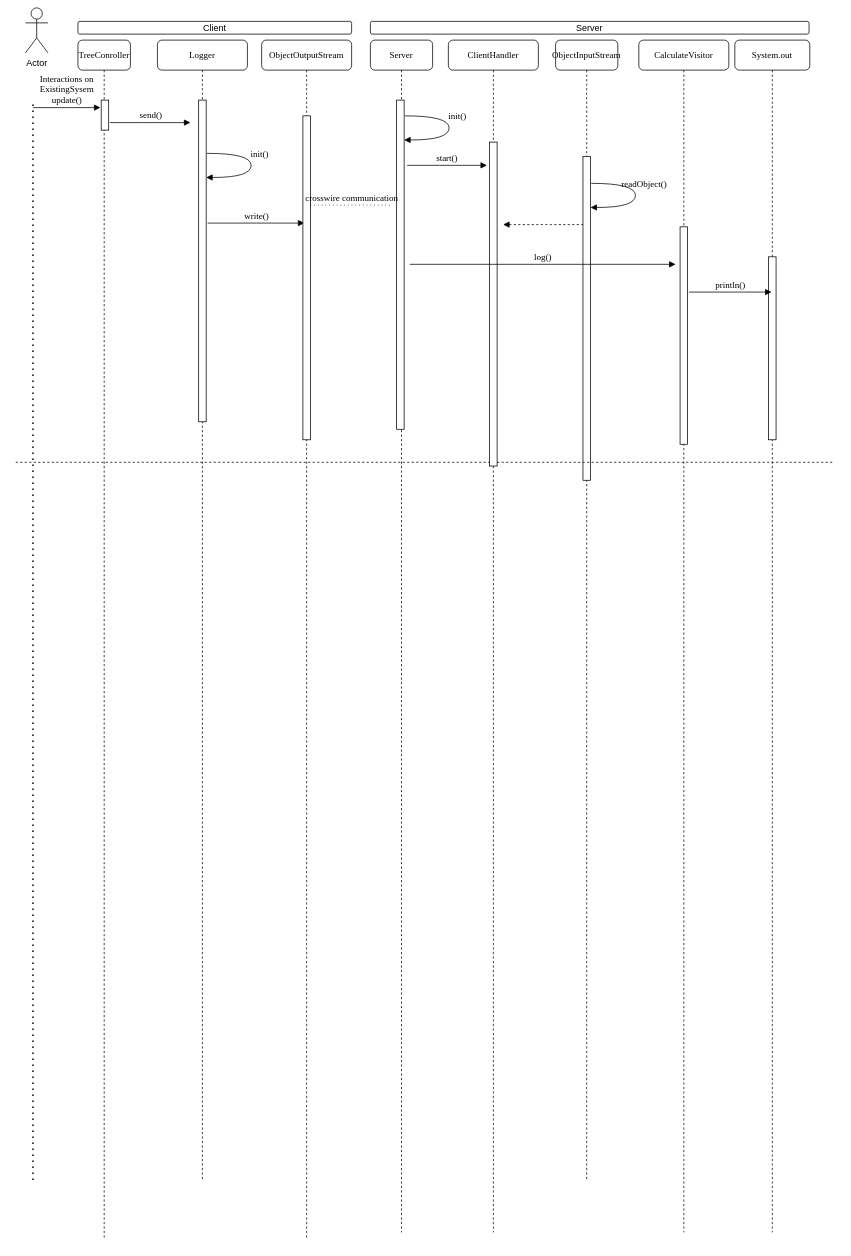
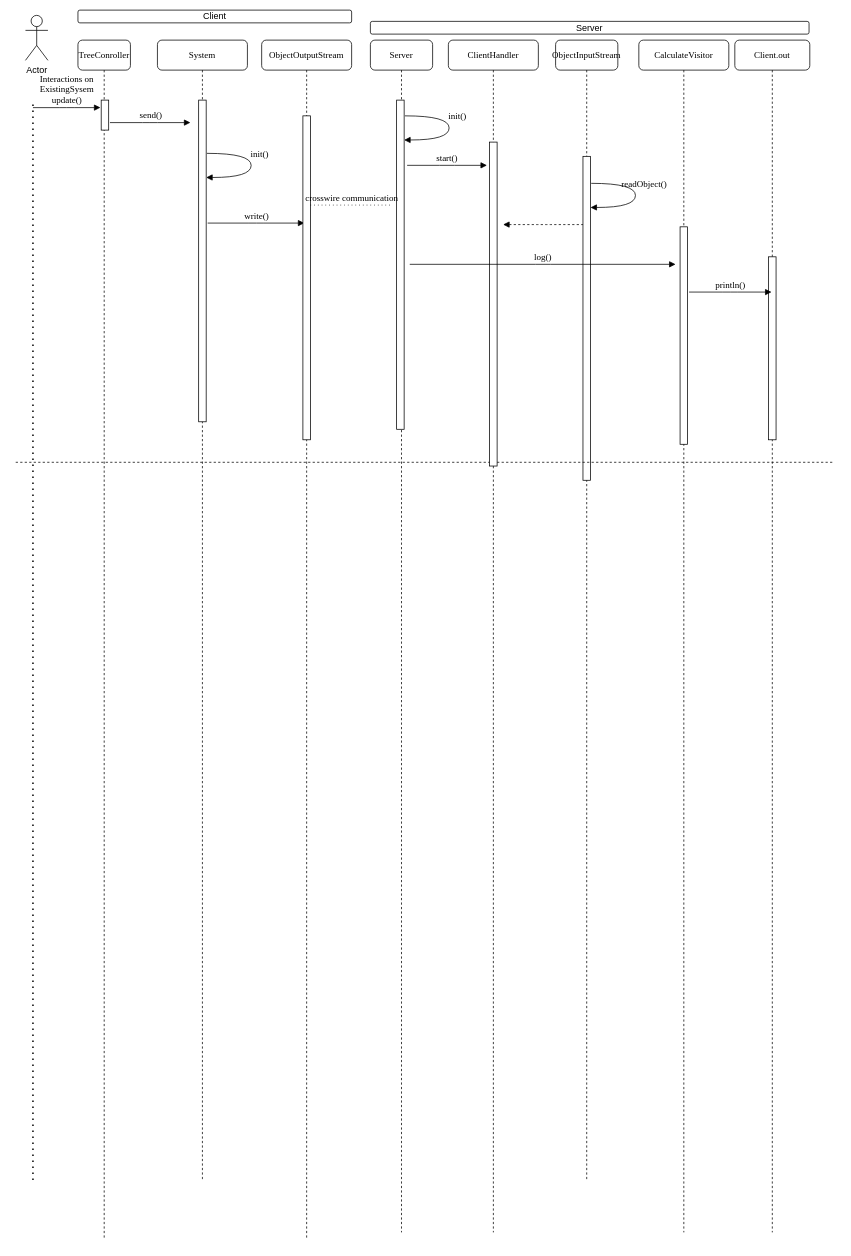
node "Client": moved (215, 28) -> (215, 17)
node "Actor": moved (36, 30) -> (36, 38)
node "Logger": label "Logger" -> "System"
node "System.out": label "System.out" -> "Client.out"
